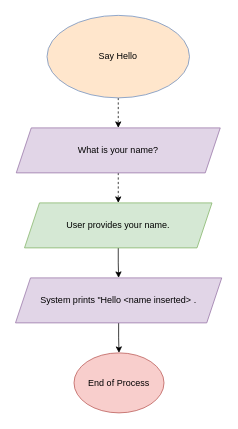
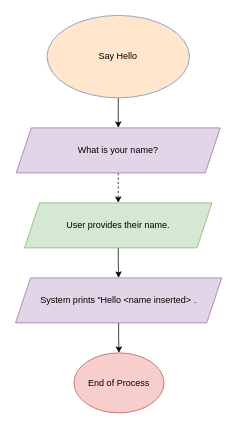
edge "Say Hello" -> "What is your name?": style dashed -> solid
node "User provides your name.": label "User provides your name." -> "User provides their name."
